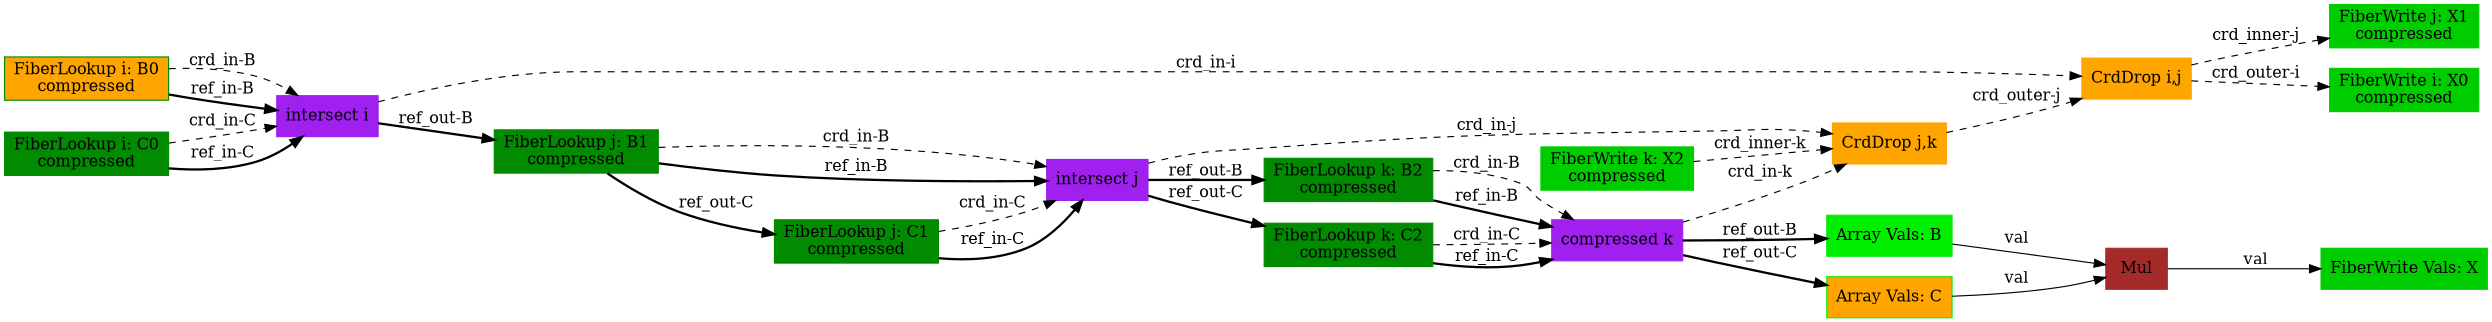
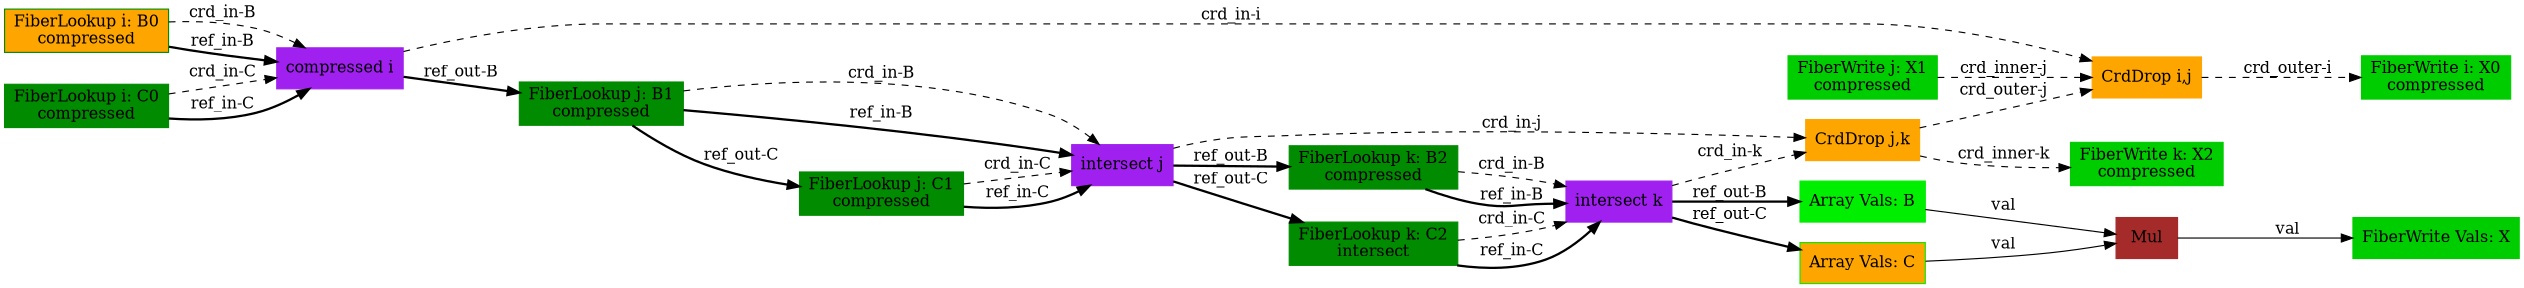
edge "CrdDrop i,j" -> "FiberWrite j: X1 compressed": reversed
node "intersect i": label "intersect i" -> "compressed i"
edge "FiberWrite k: X2 compressed" -> "CrdDrop j,k": reversed
node "compressed k": label "compressed k" -> "intersect k"
node "FiberLookup k: C2 compressed": label "FiberLookup k: C2 compressed" -> "FiberLookup k: C2 intersect"
